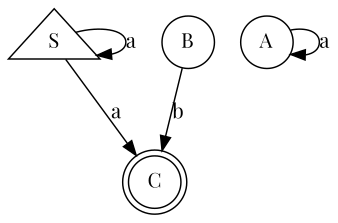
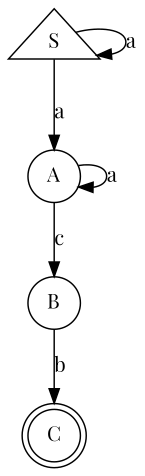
edge "S" -> "C": now "S" -> "A"
edge "A" -> "B": added, label "c"
